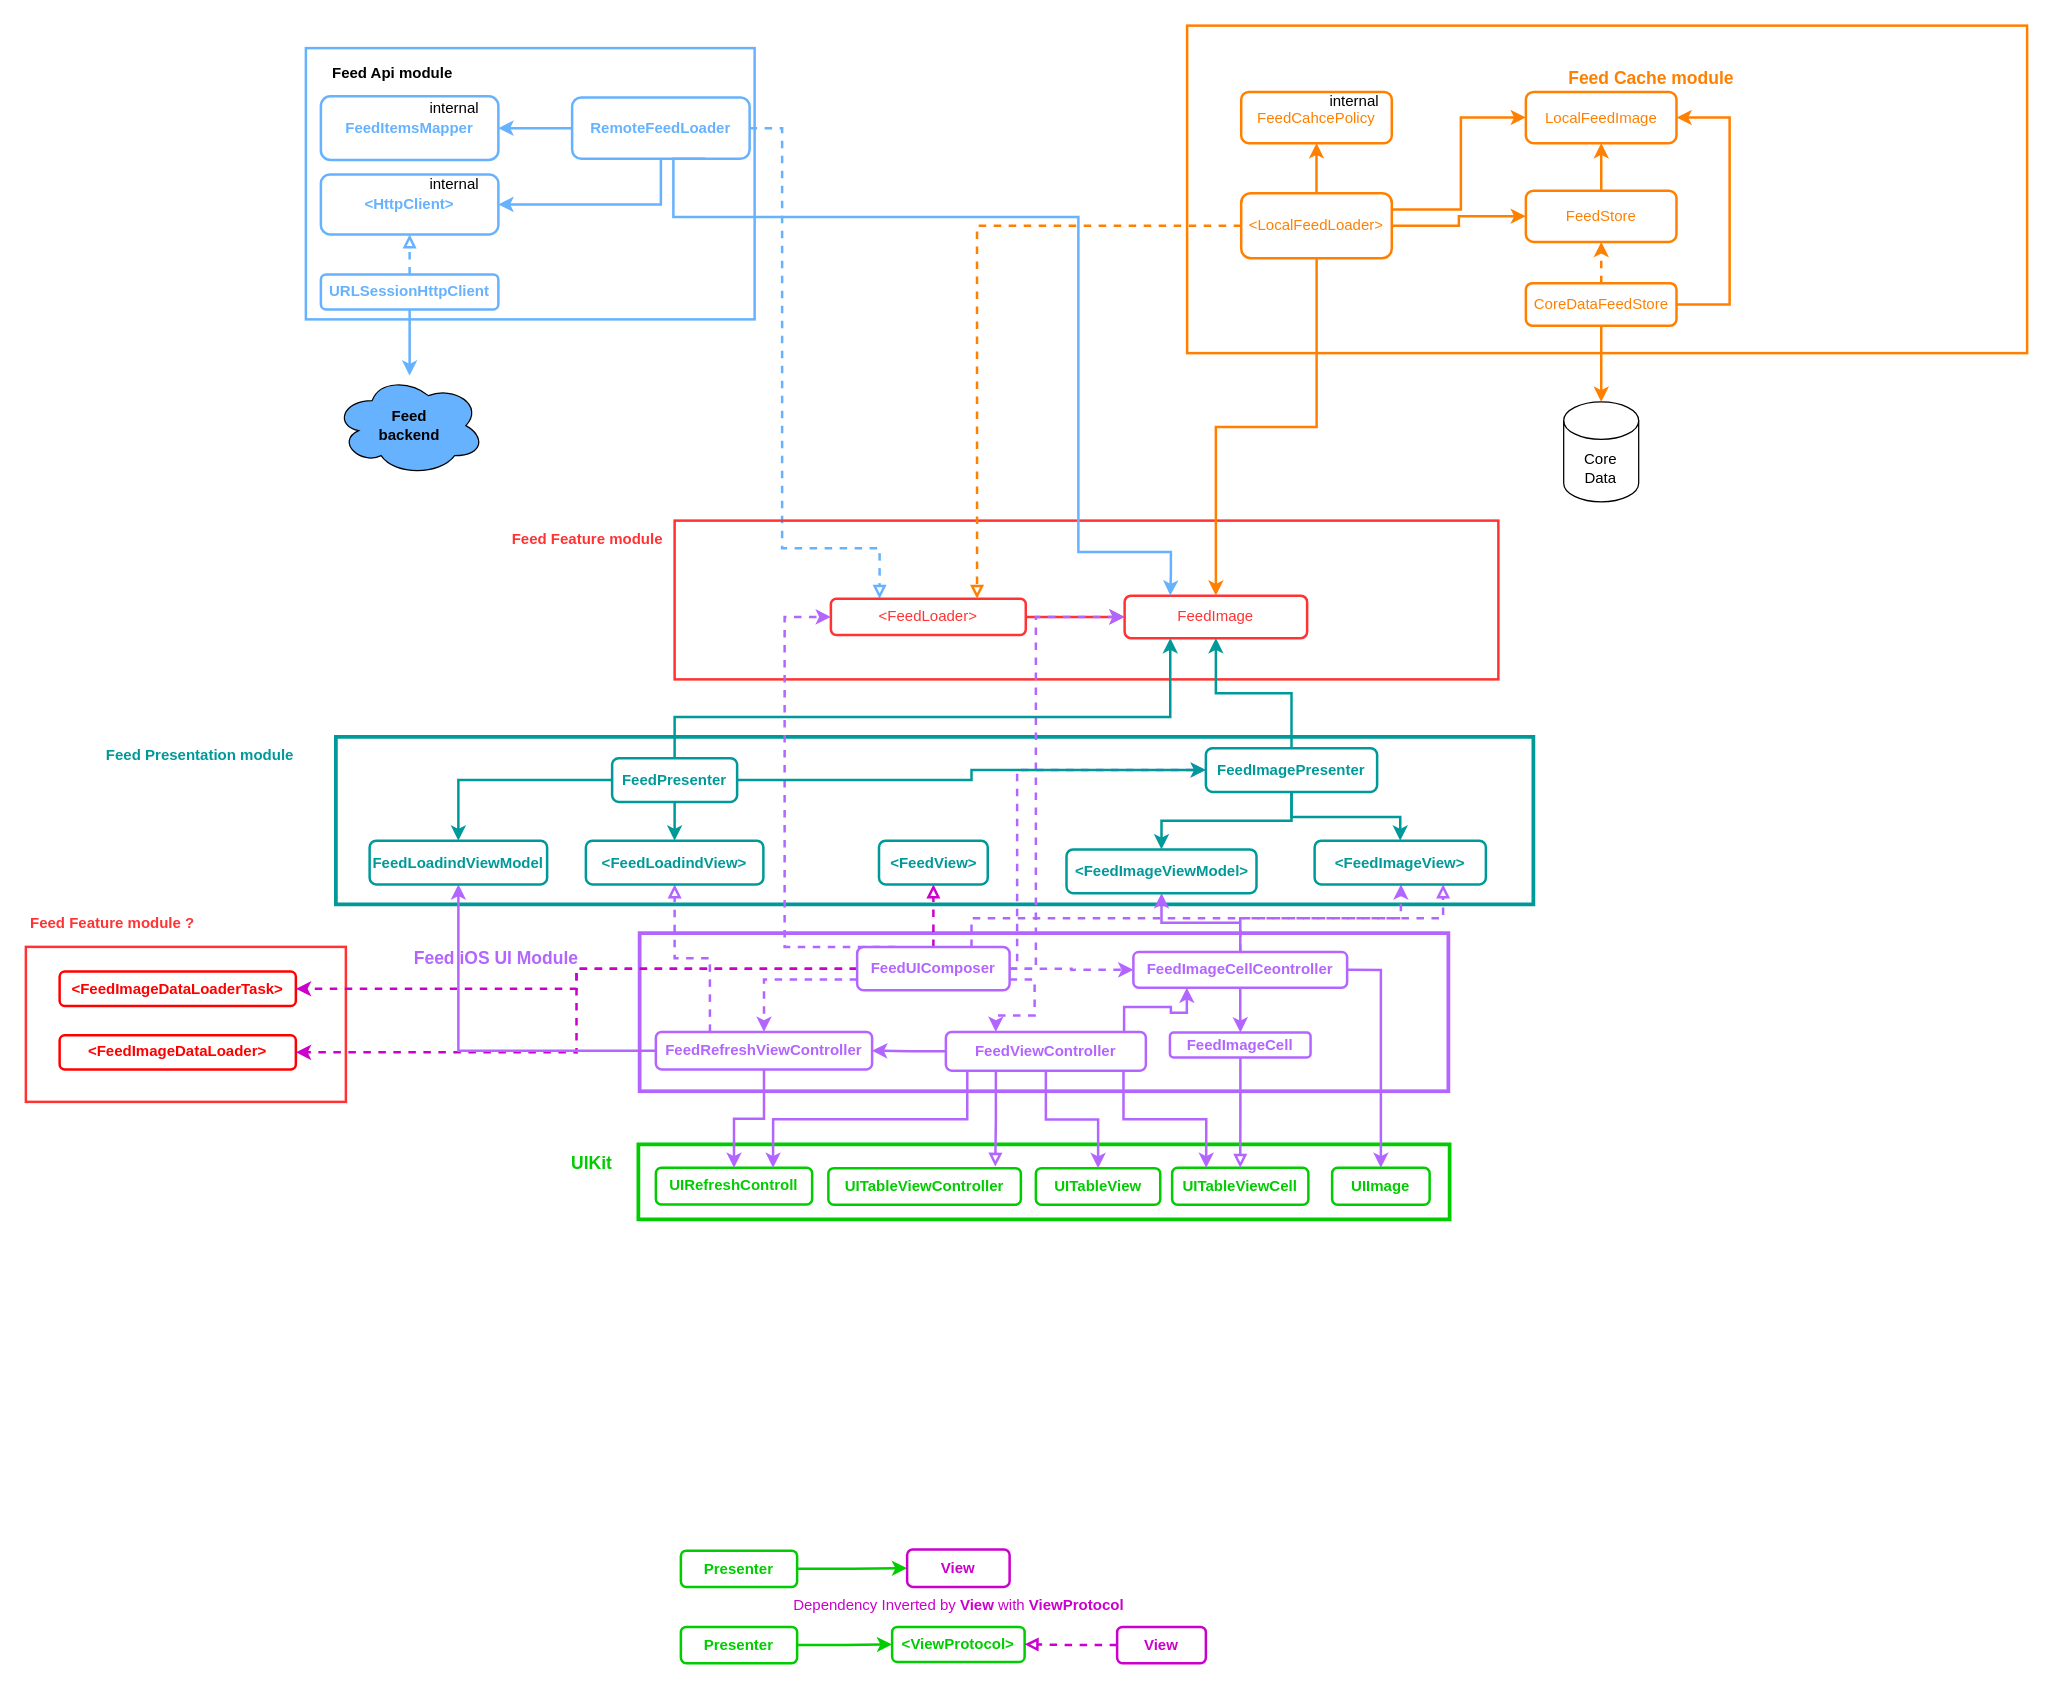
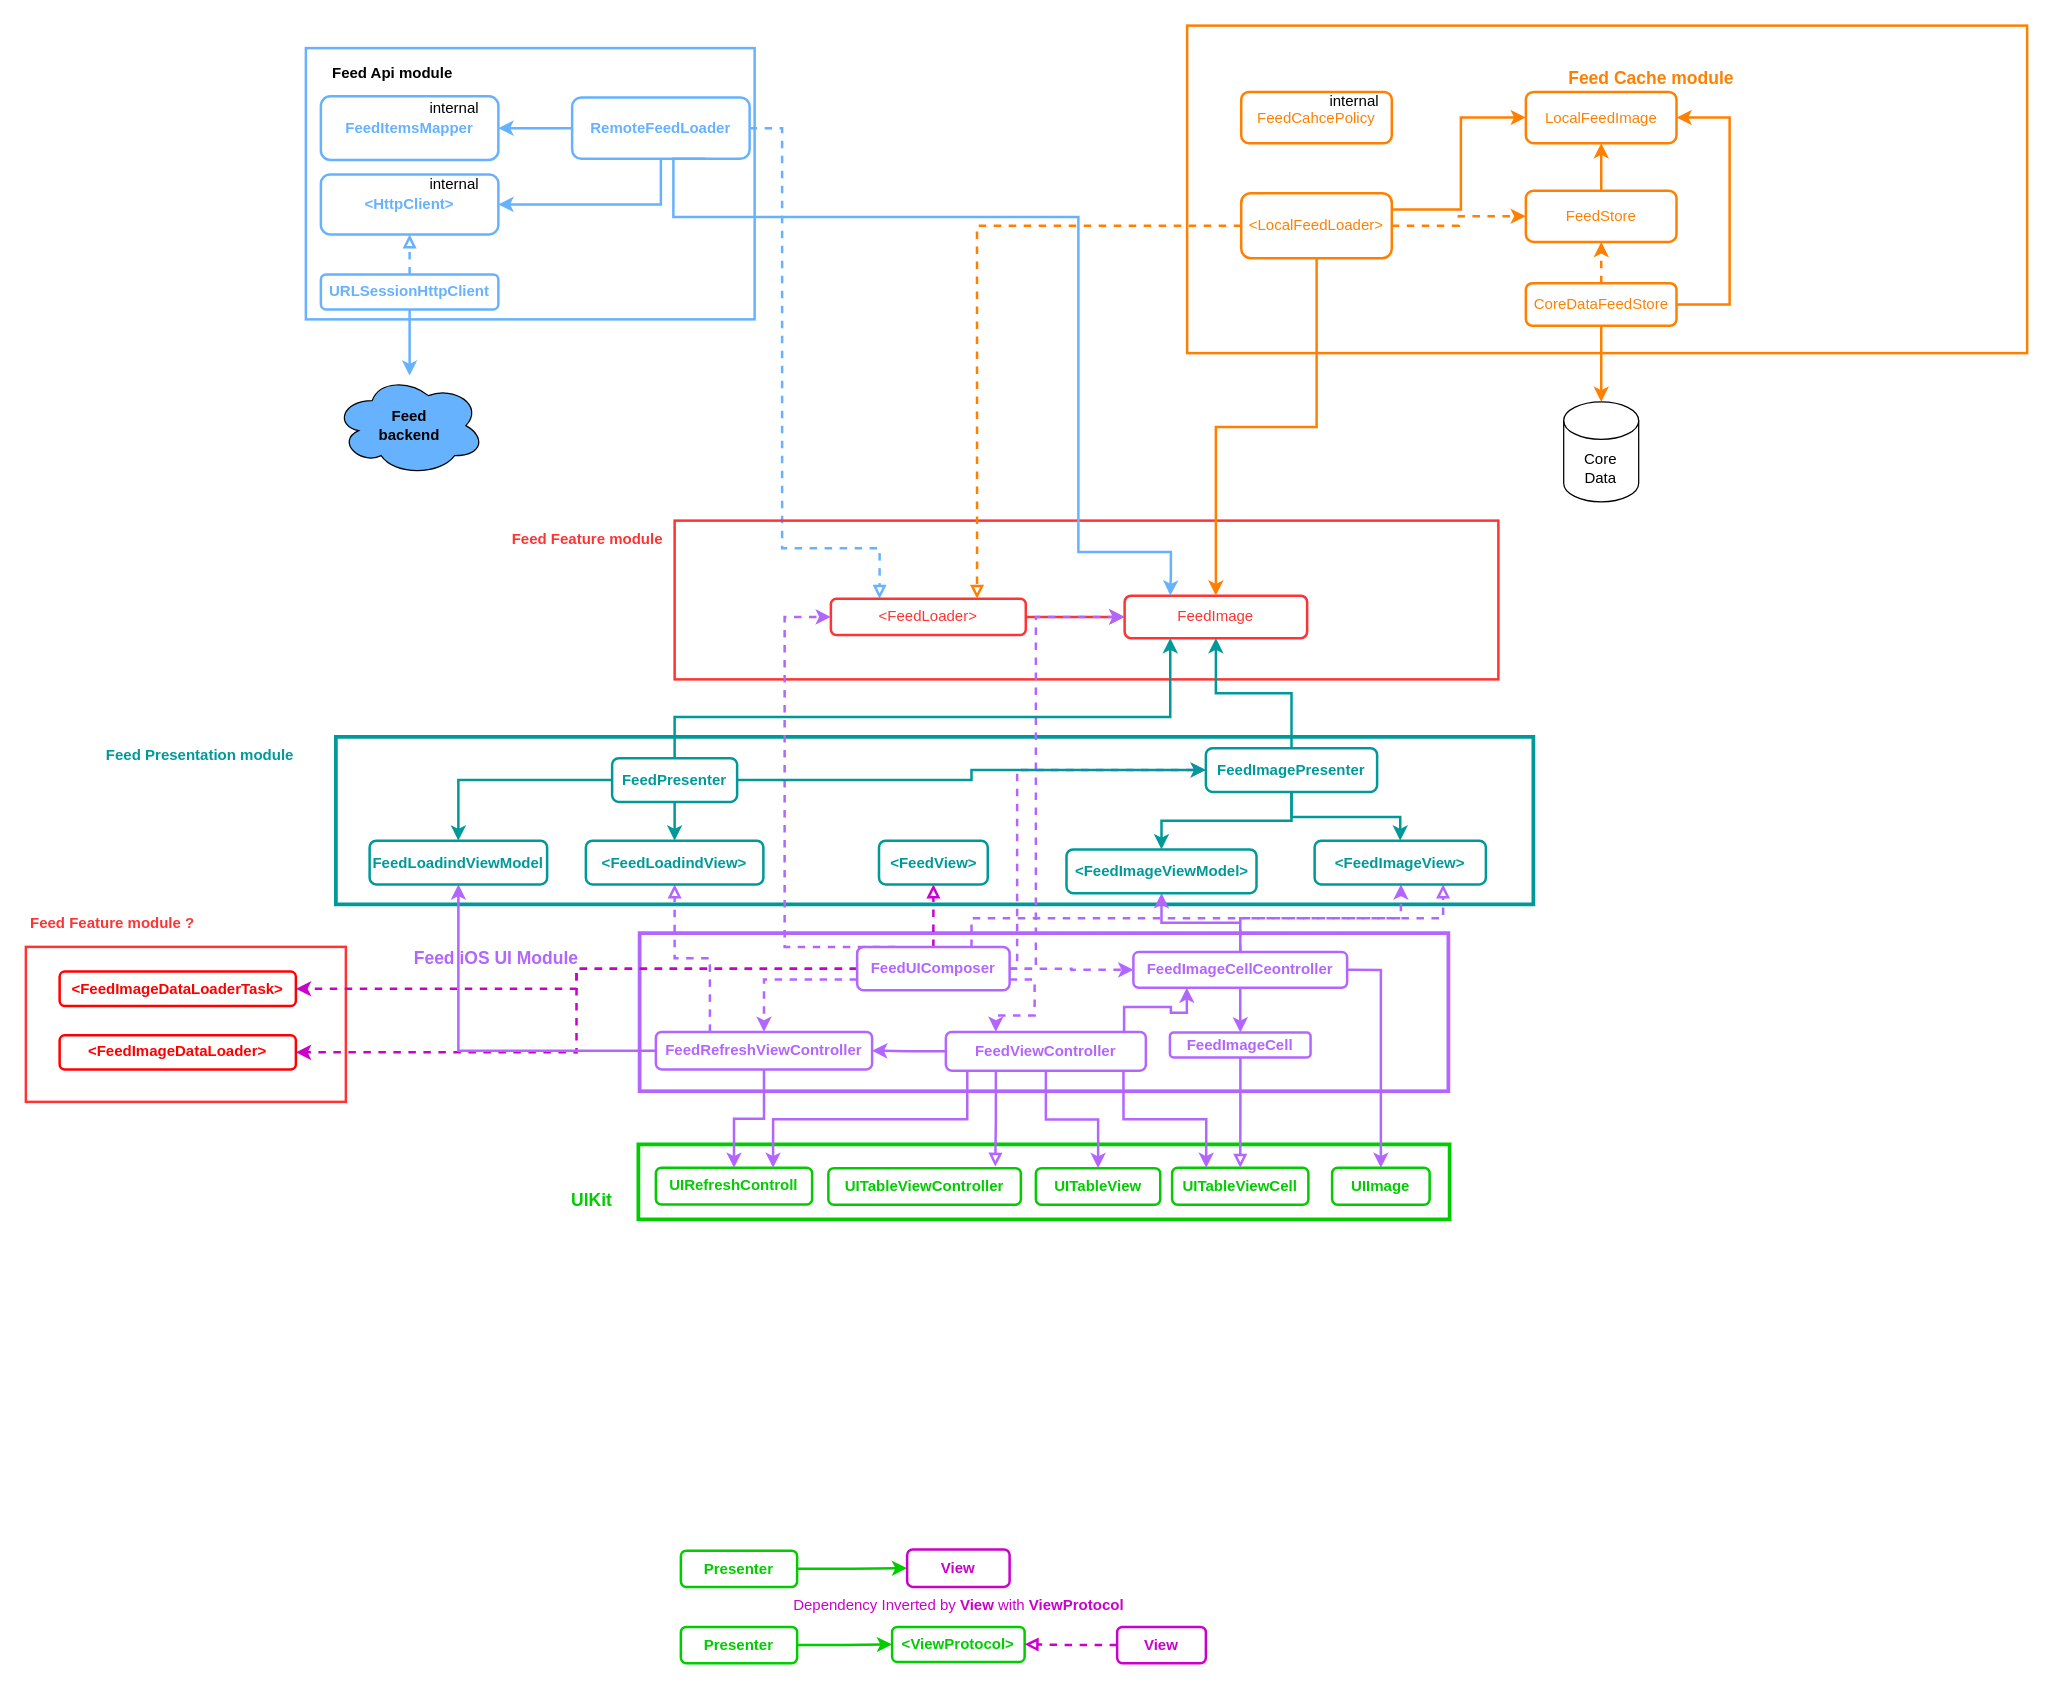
edge "<LocalFeedLoader>" -> "FeedCahcePolicy": removed
edge "<LocalFeedLoader>" -> "FeedStore": style solid -> dashed
node "UIKit": moved (592, 1163) -> (592, 1201)
